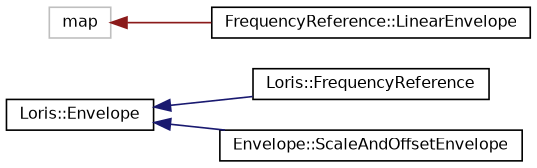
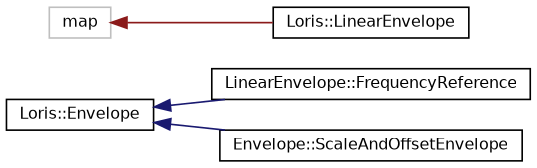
node "FrequencyReference::LinearEnvelope": label "FrequencyReference::LinearEnvelope" -> "Loris::LinearEnvelope"
node "Loris::FrequencyReference": label "Loris::FrequencyReference" -> "LinearEnvelope::FrequencyReference"
